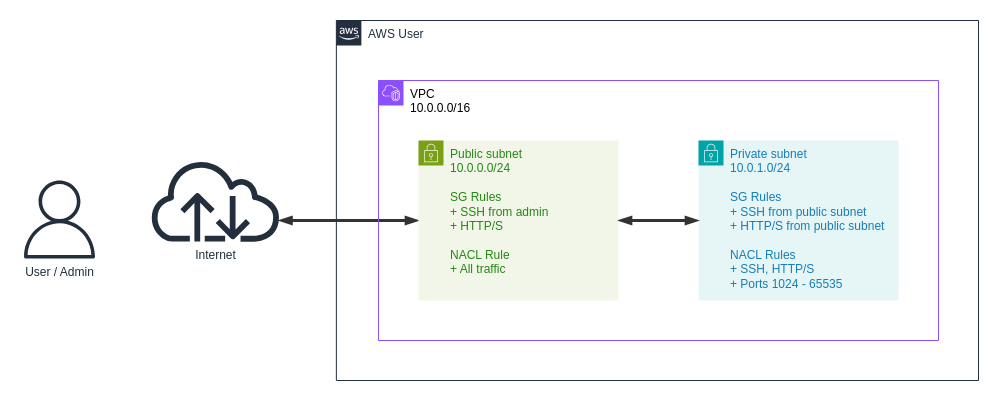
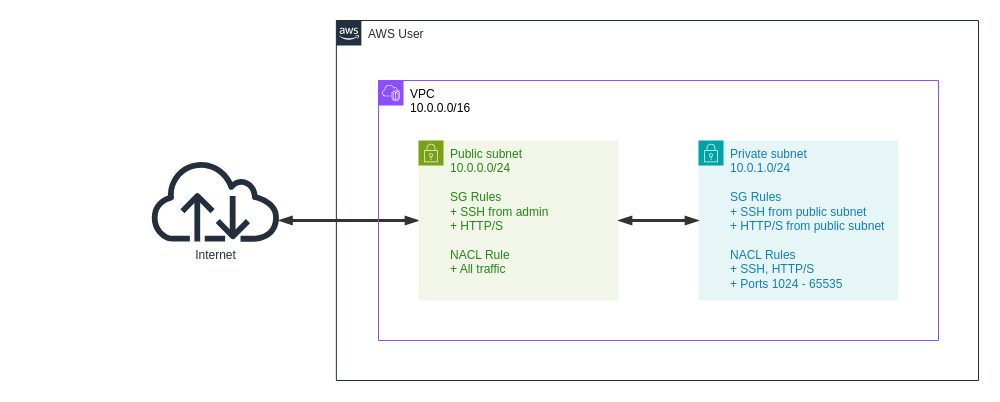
node "User / Admin": removed
